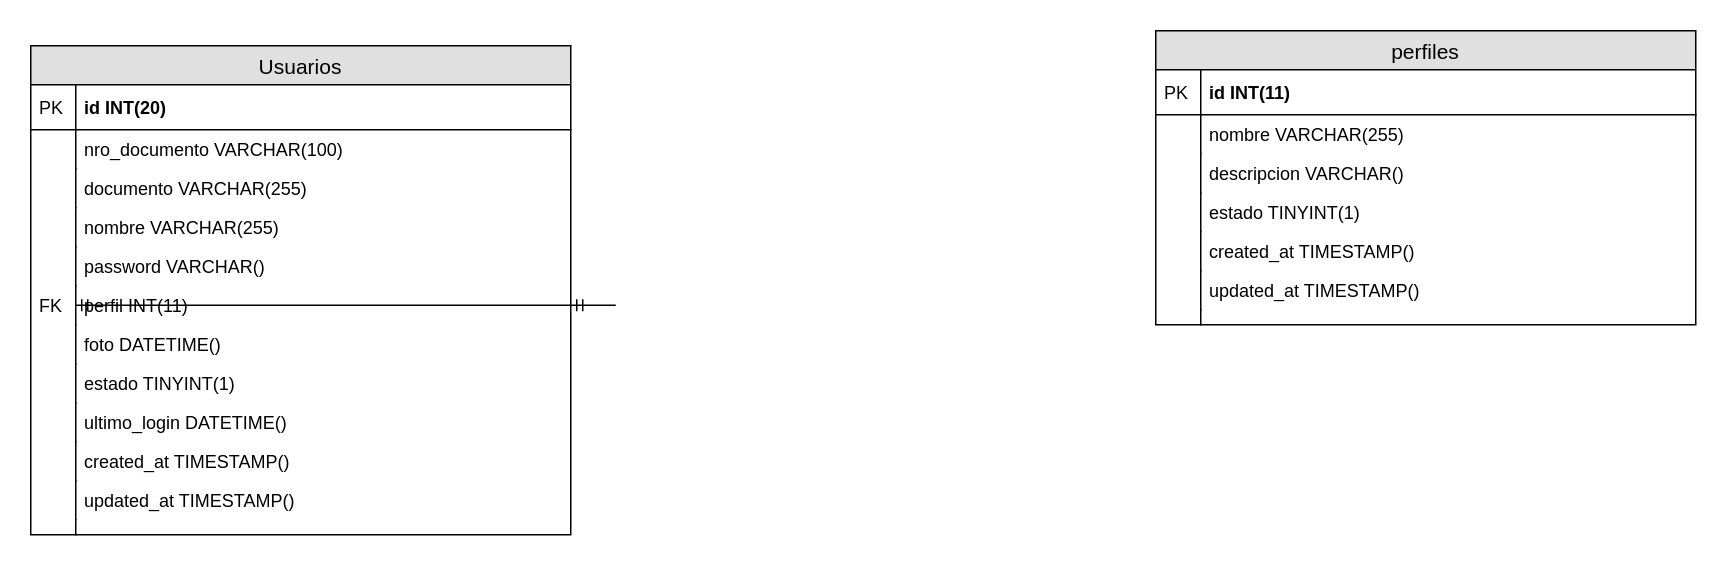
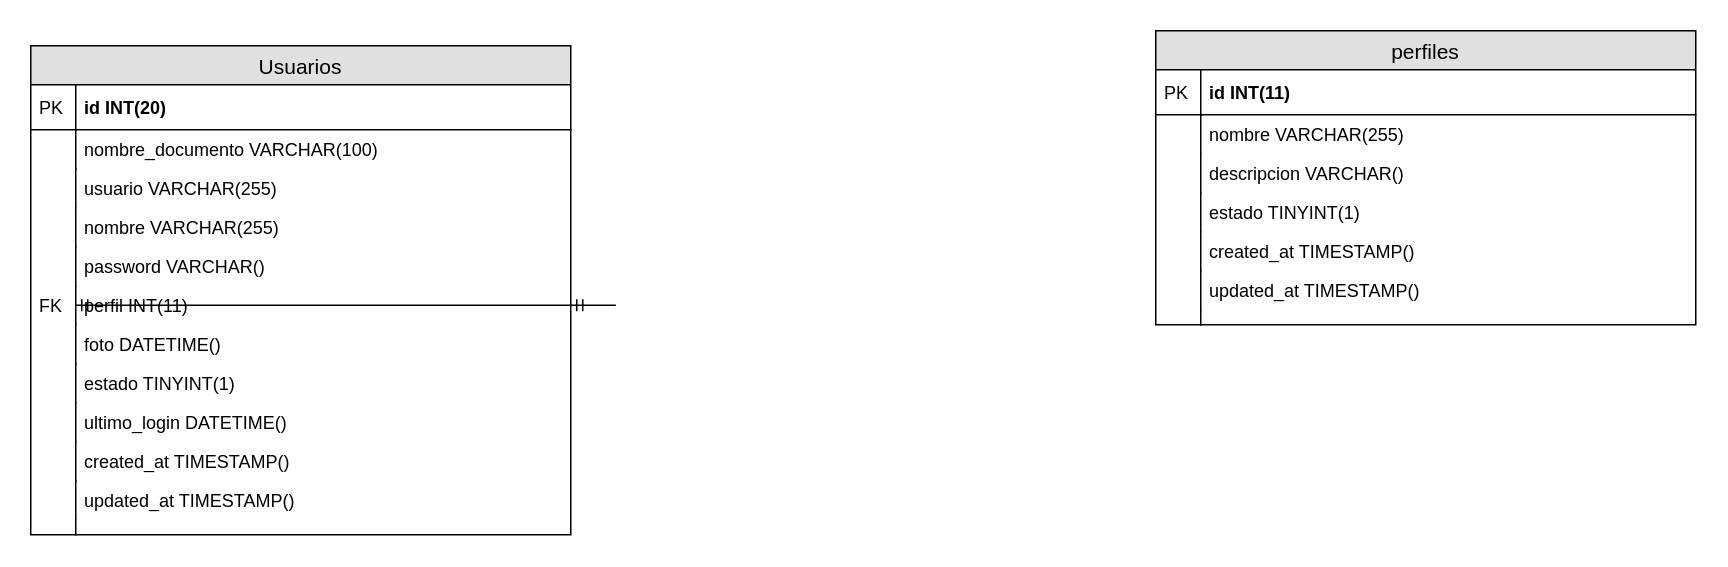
node "nro_documento VARCHAR(100)": label "nro_documento VARCHAR(100)" -> "nombre_documento VARCHAR(100)"
node "documento VARCHAR(255)": label "documento VARCHAR(255)" -> "usuario VARCHAR(255)"
